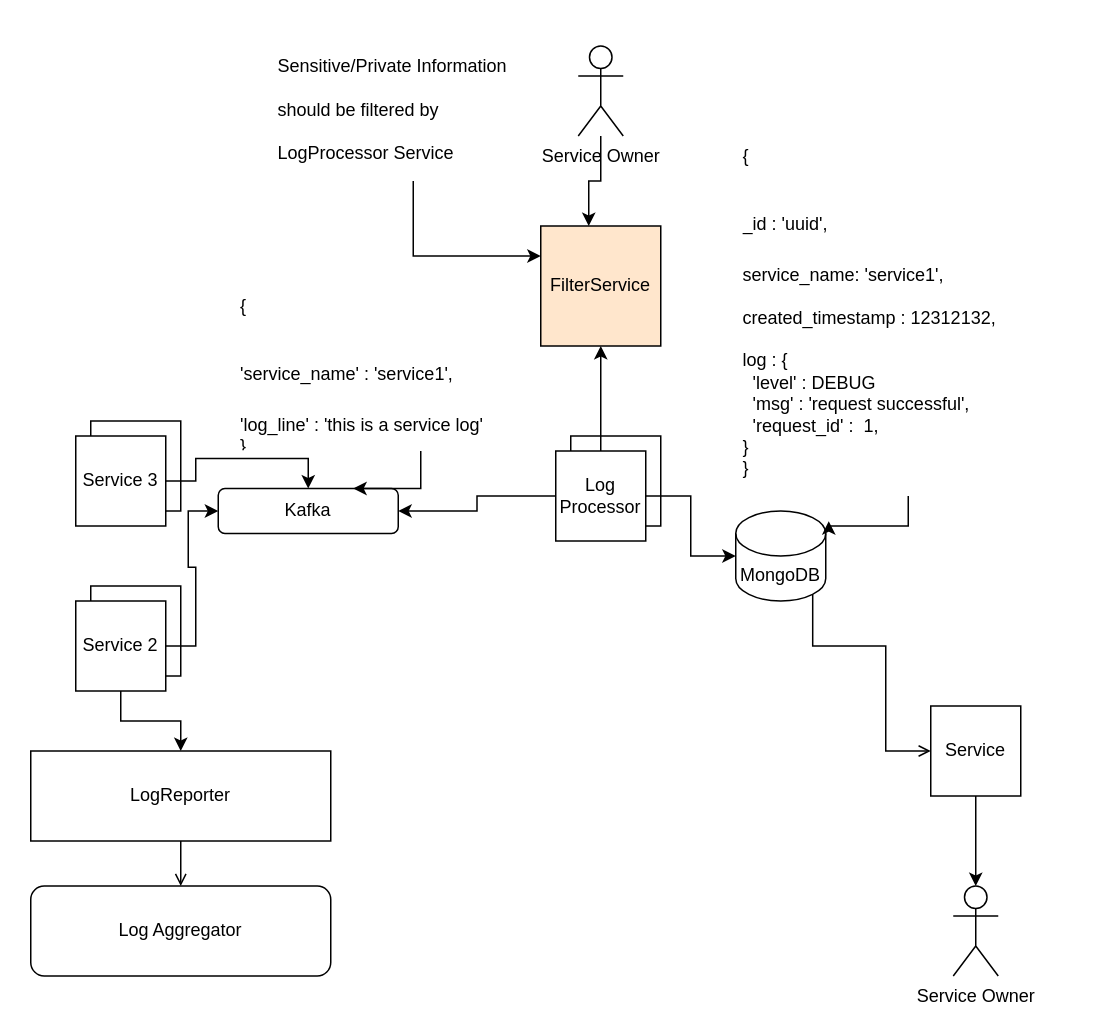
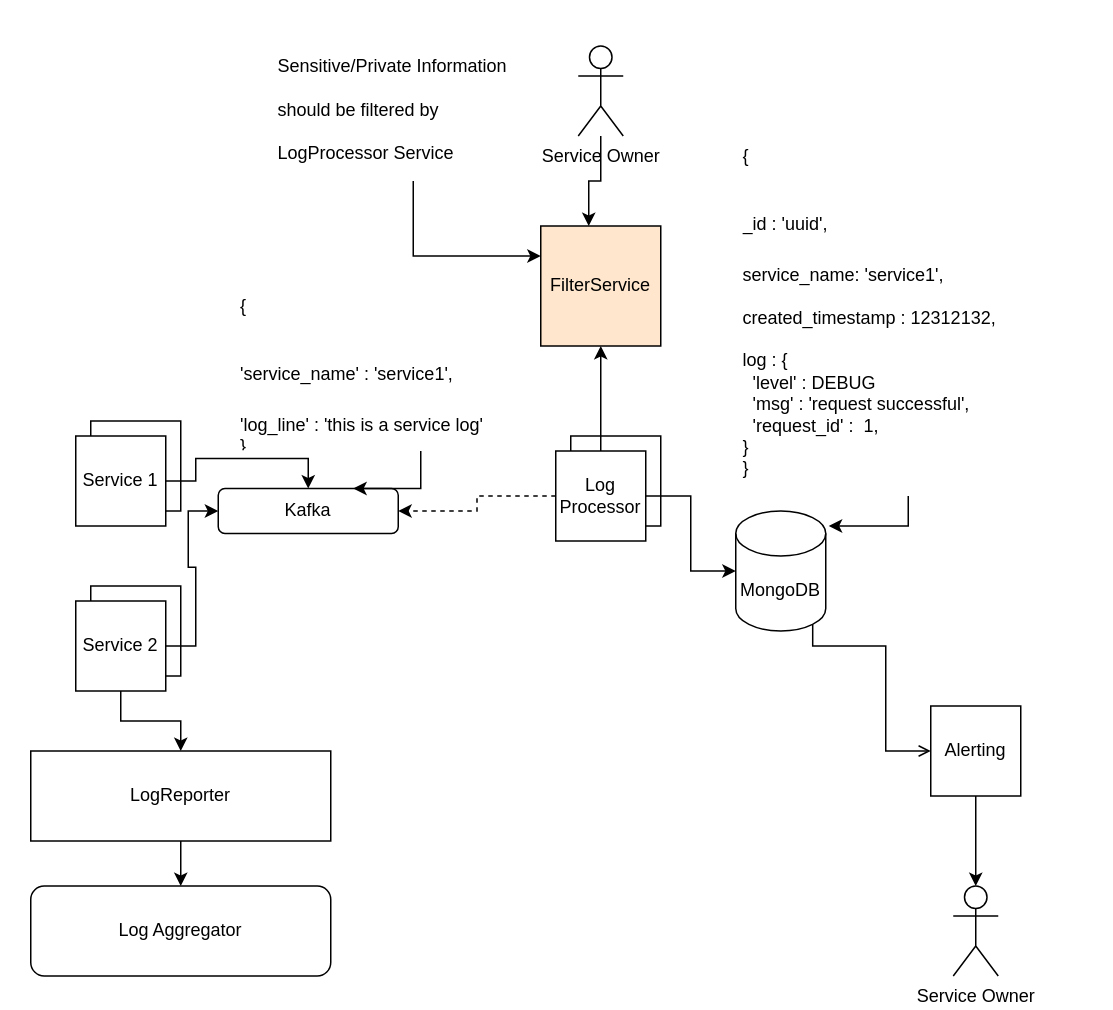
node "Service 3": label "Service 3" -> "Service 1"
edge "Log Processor" -> "Kafka": style solid -> dashed
node "MongoDB": size 90x90 -> 90x120
node "Service": label "Service" -> "Alerting"
edge "LogReporter" -> "Log Aggregator": arrowhead open -> classic
